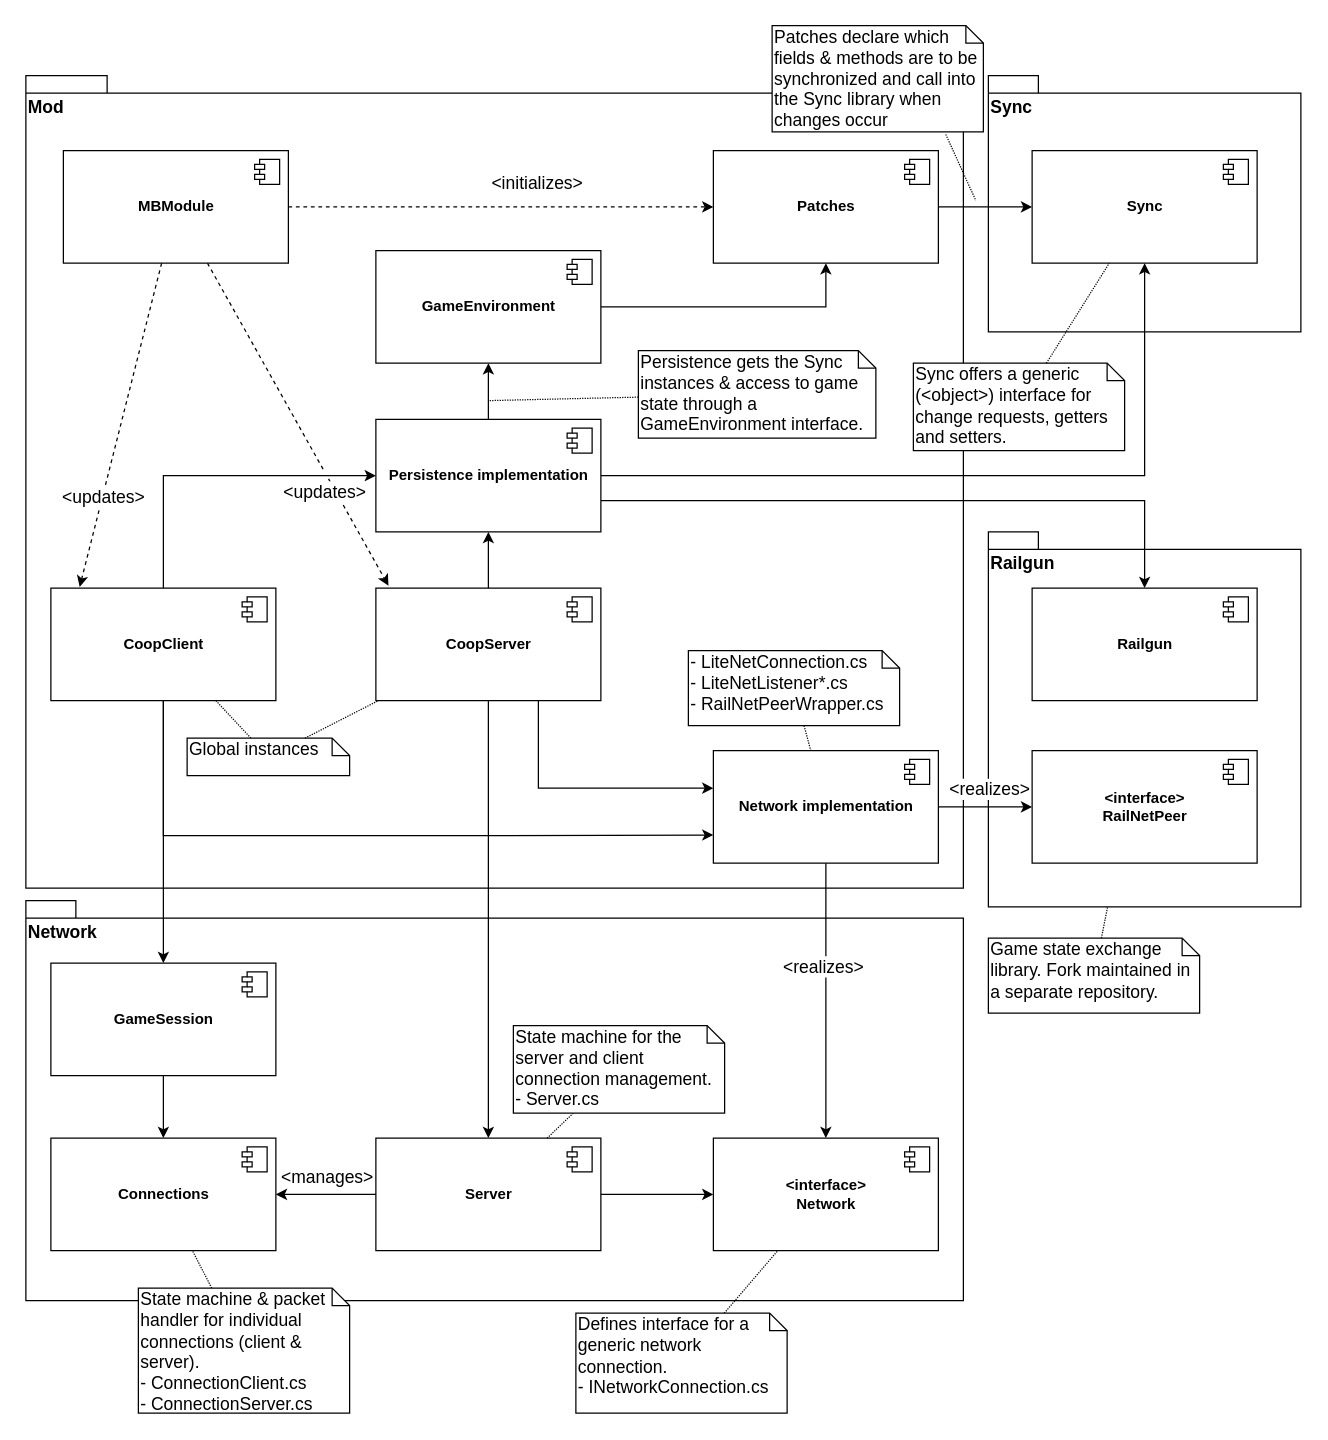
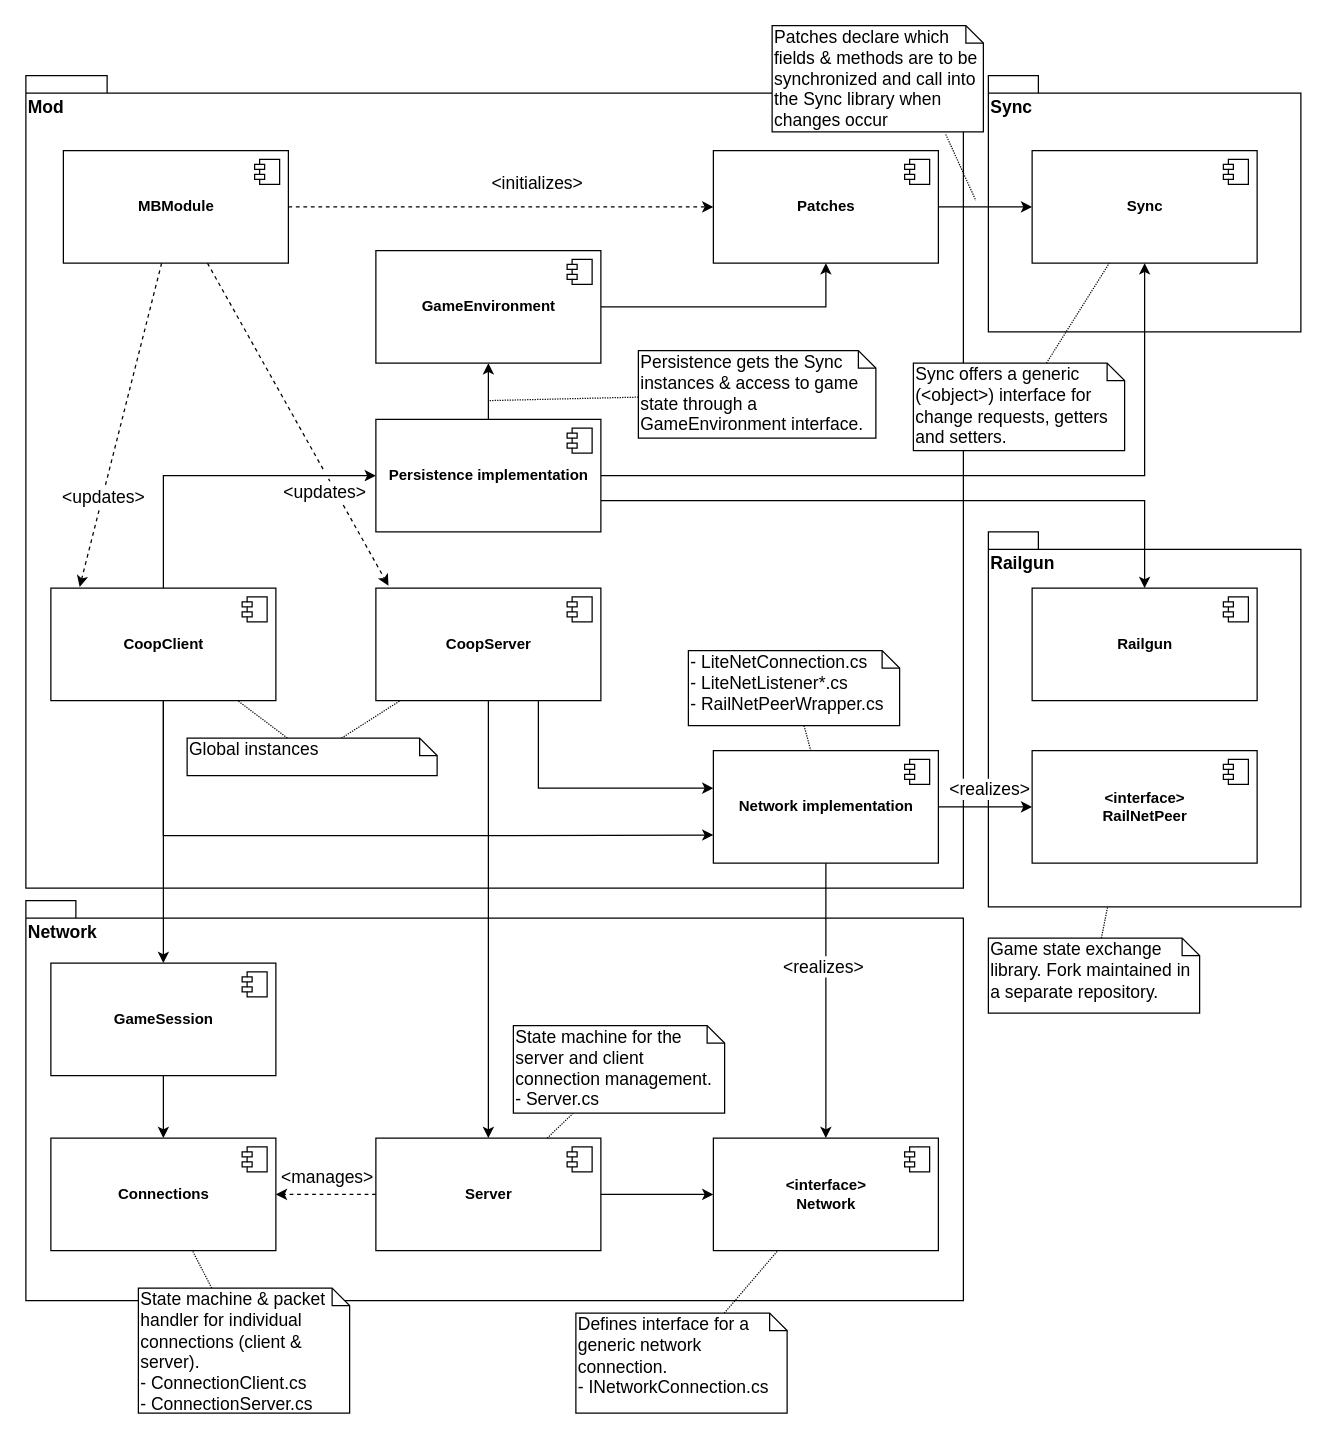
edge "CoopServer" -> "Persistence implementation": removed
node "Global instances": size 163x38 -> 250x38
edge "Server" -> "Connections": style solid -> dashed
